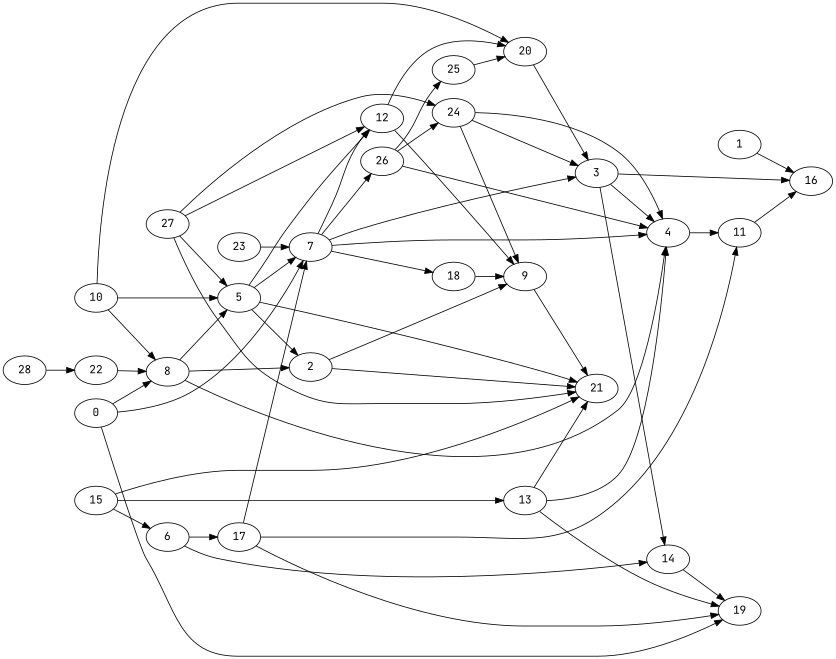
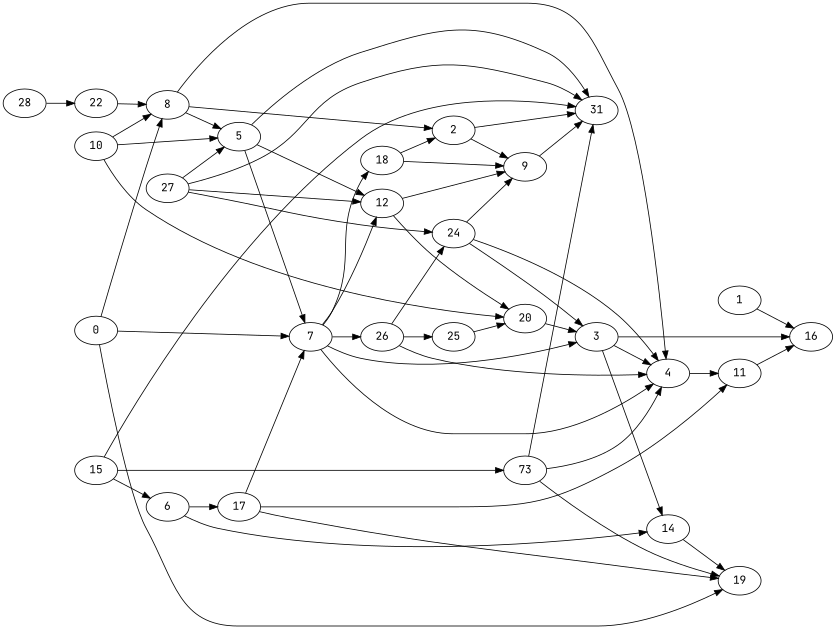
node "23": removed
edge "5" -> "2": now "18" -> "2"
node "21": label "21" -> "31"
node "13": label "13" -> "73"
